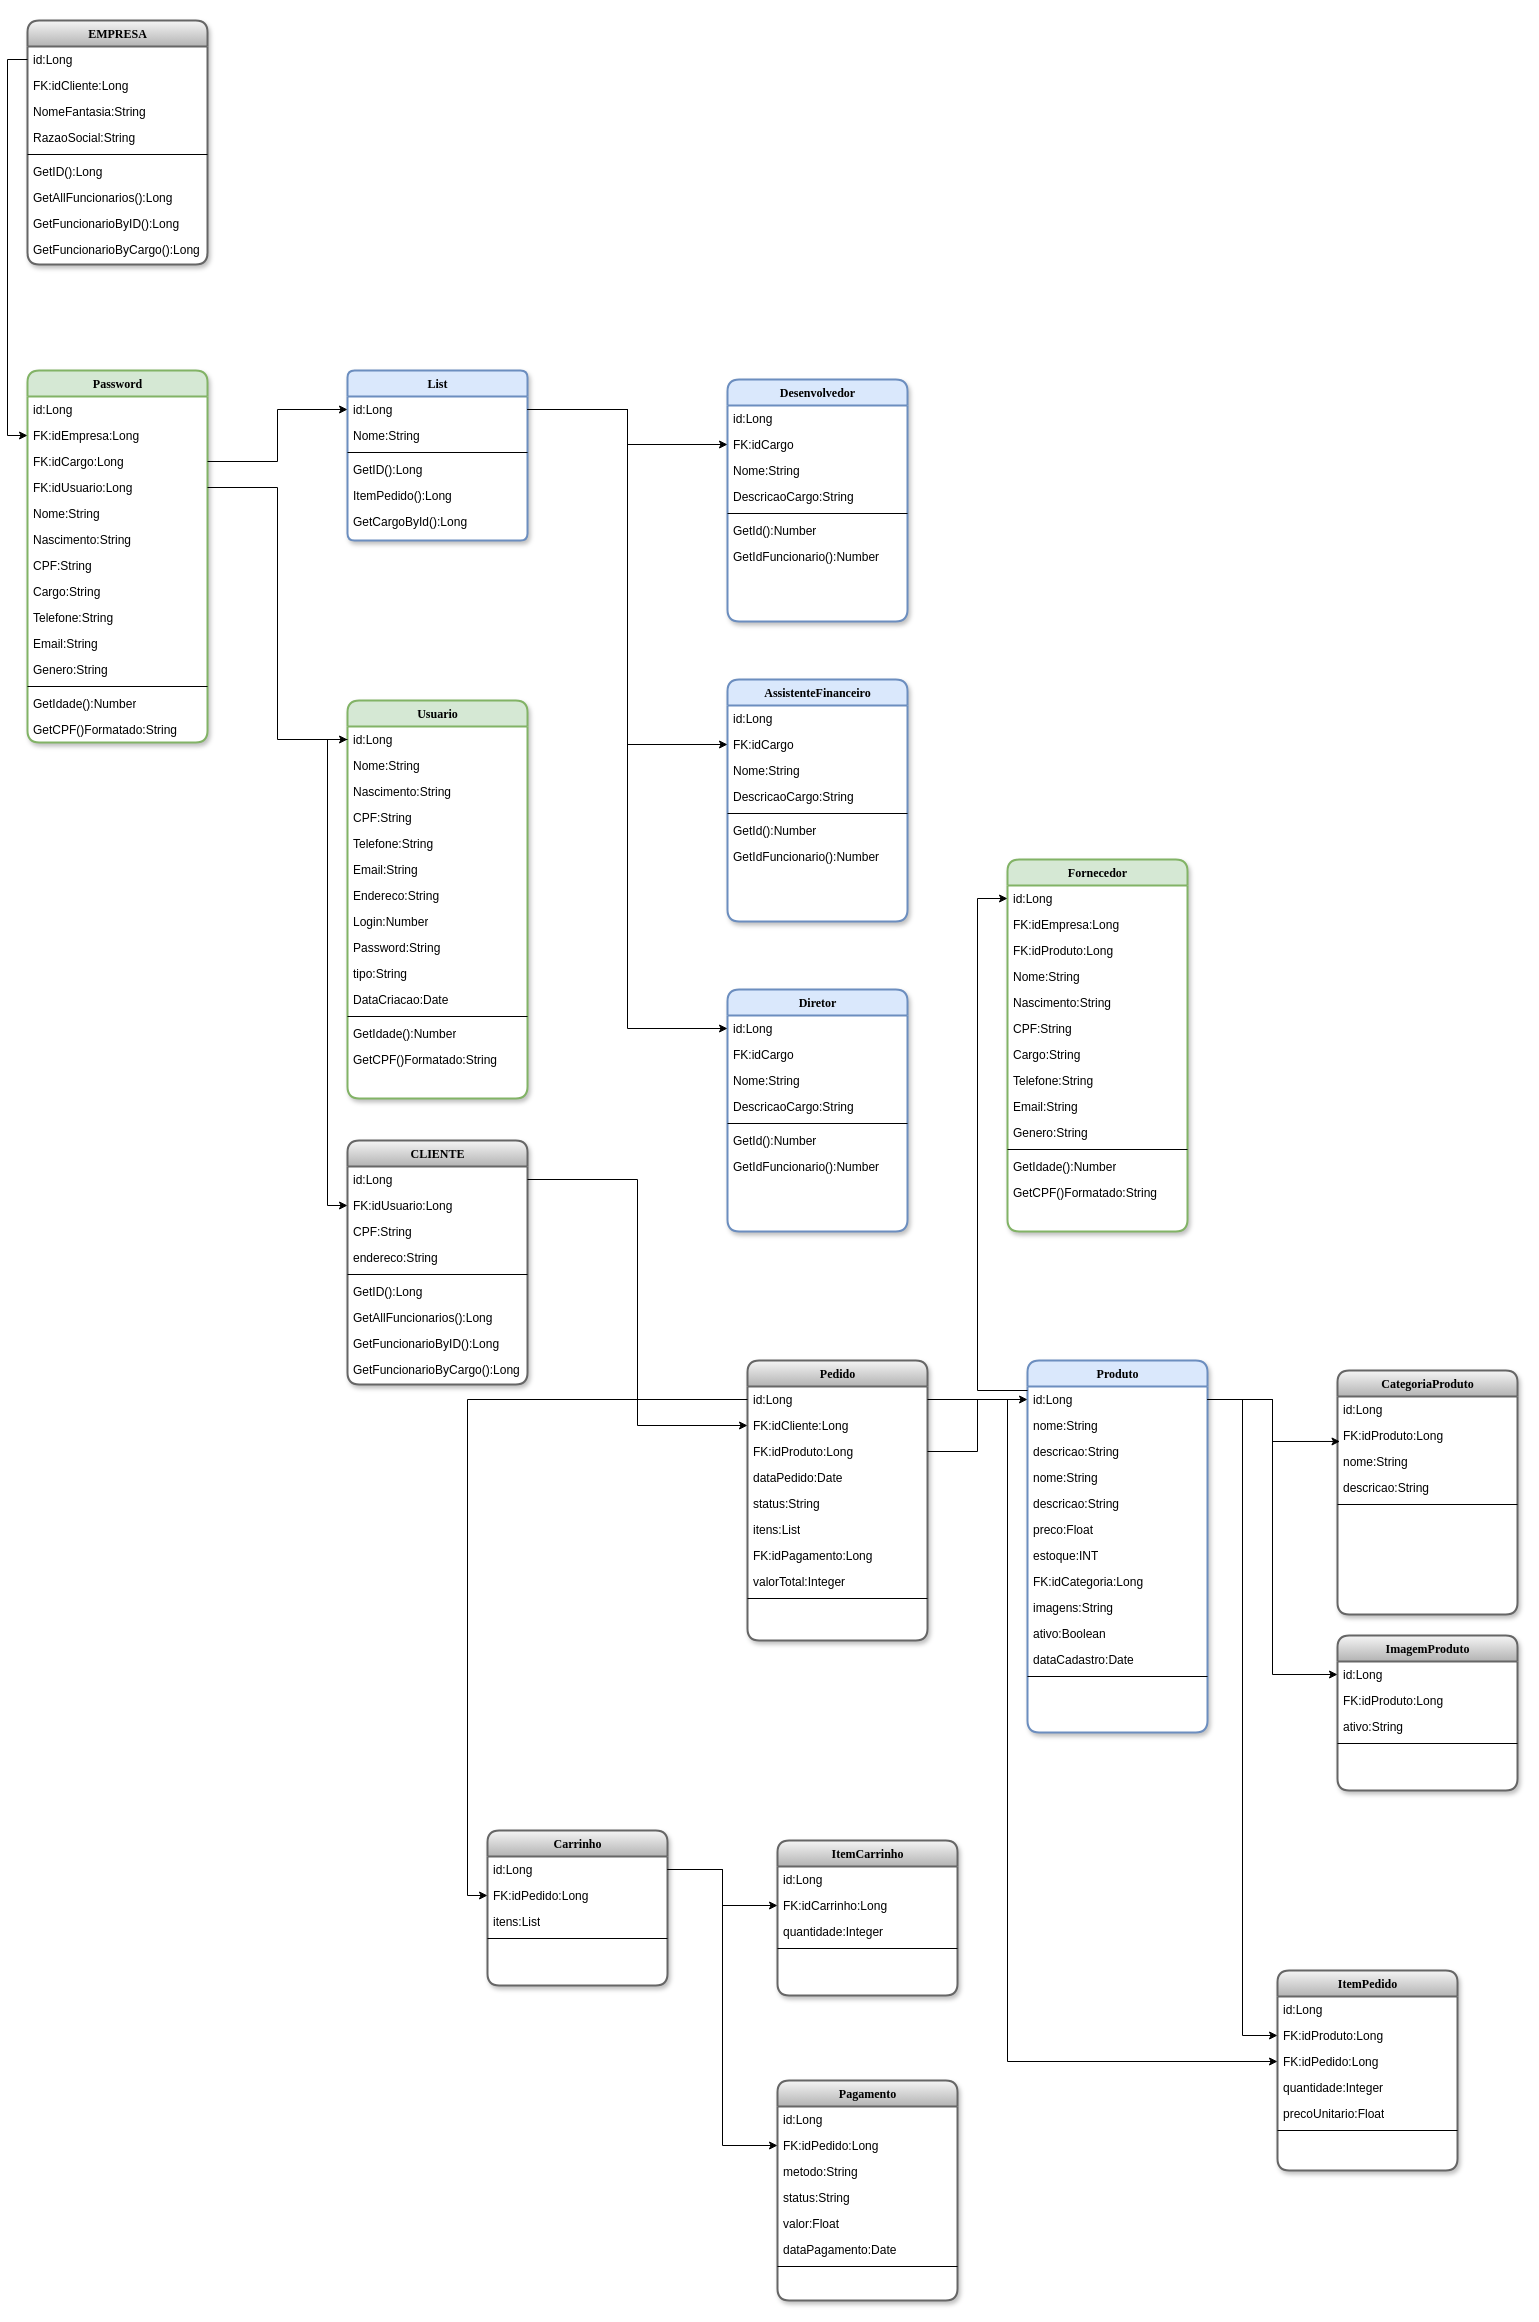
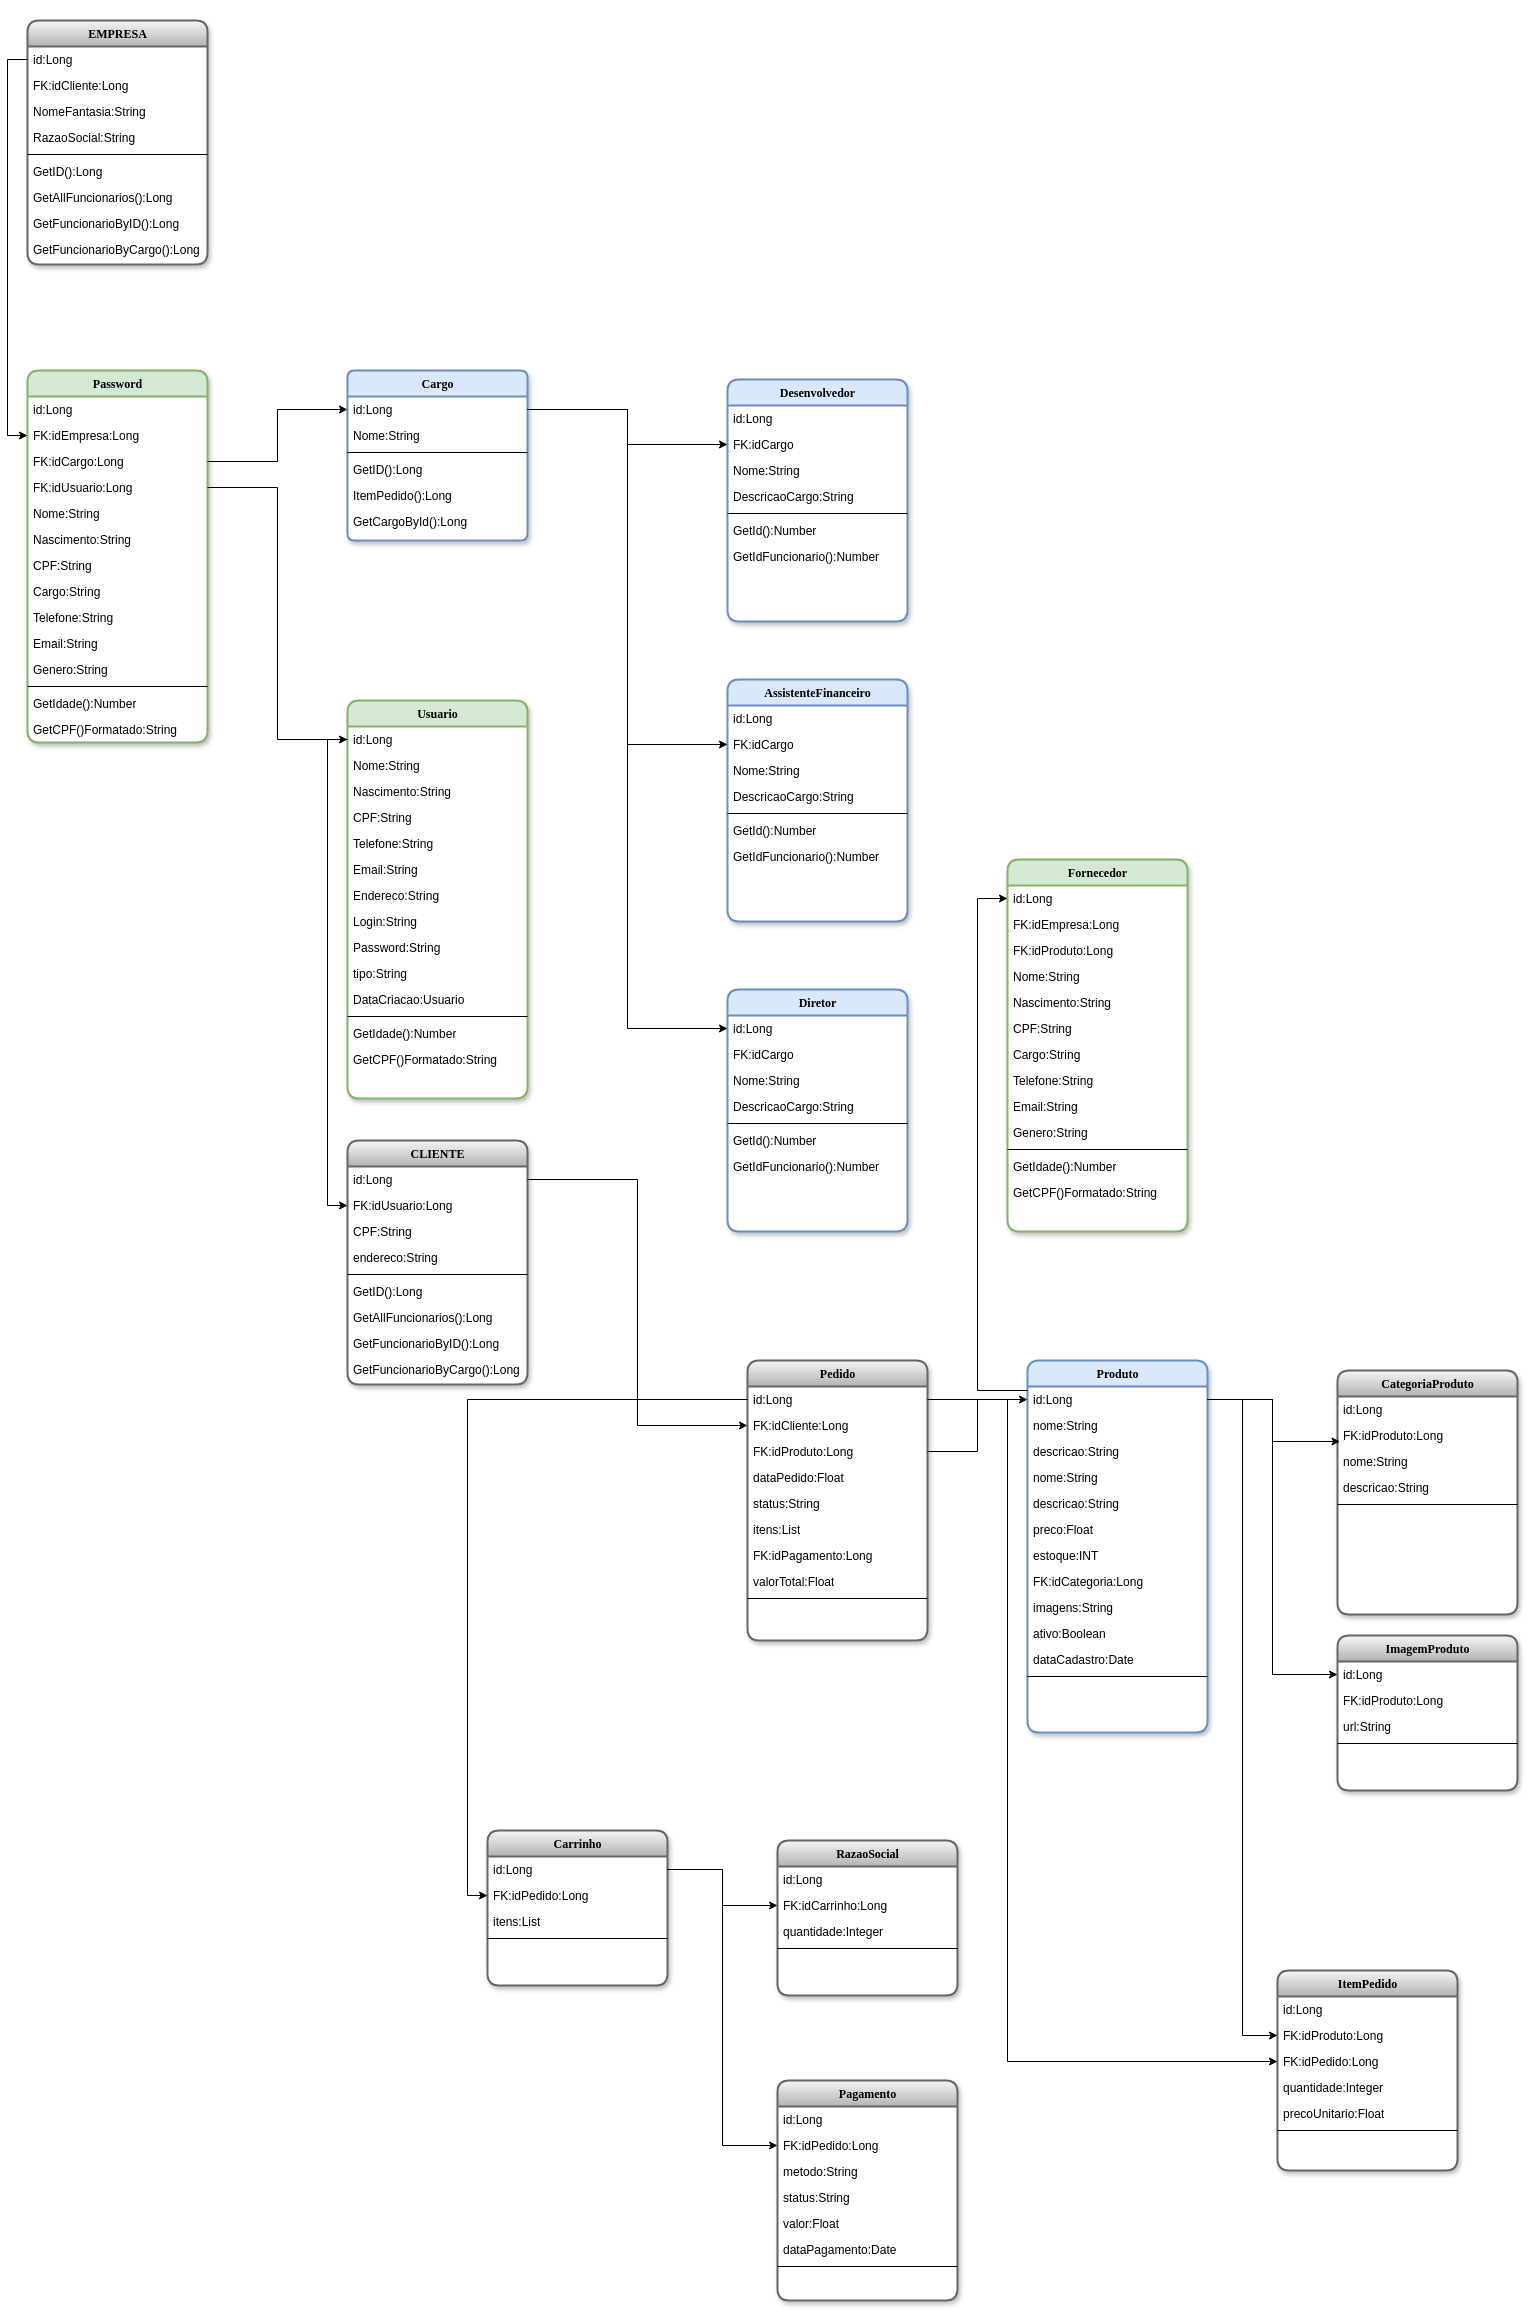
node "List": label "List" -> "Cargo"
node "Login:Number": label "Login:Number" -> "Login:String"
node "DataCriacao:Date": label "DataCriacao:Date" -> "DataCriacao:Usuario"
node "dataPedido:Date": label "dataPedido:Date" -> "dataPedido:Float"
node "valorTotal:Integer": label "valorTotal:Integer" -> "valorTotal:Float"
node "ativo:String": label "ativo:String" -> "url:String"
node "ItemCarrinho": label "ItemCarrinho" -> "RazaoSocial"
